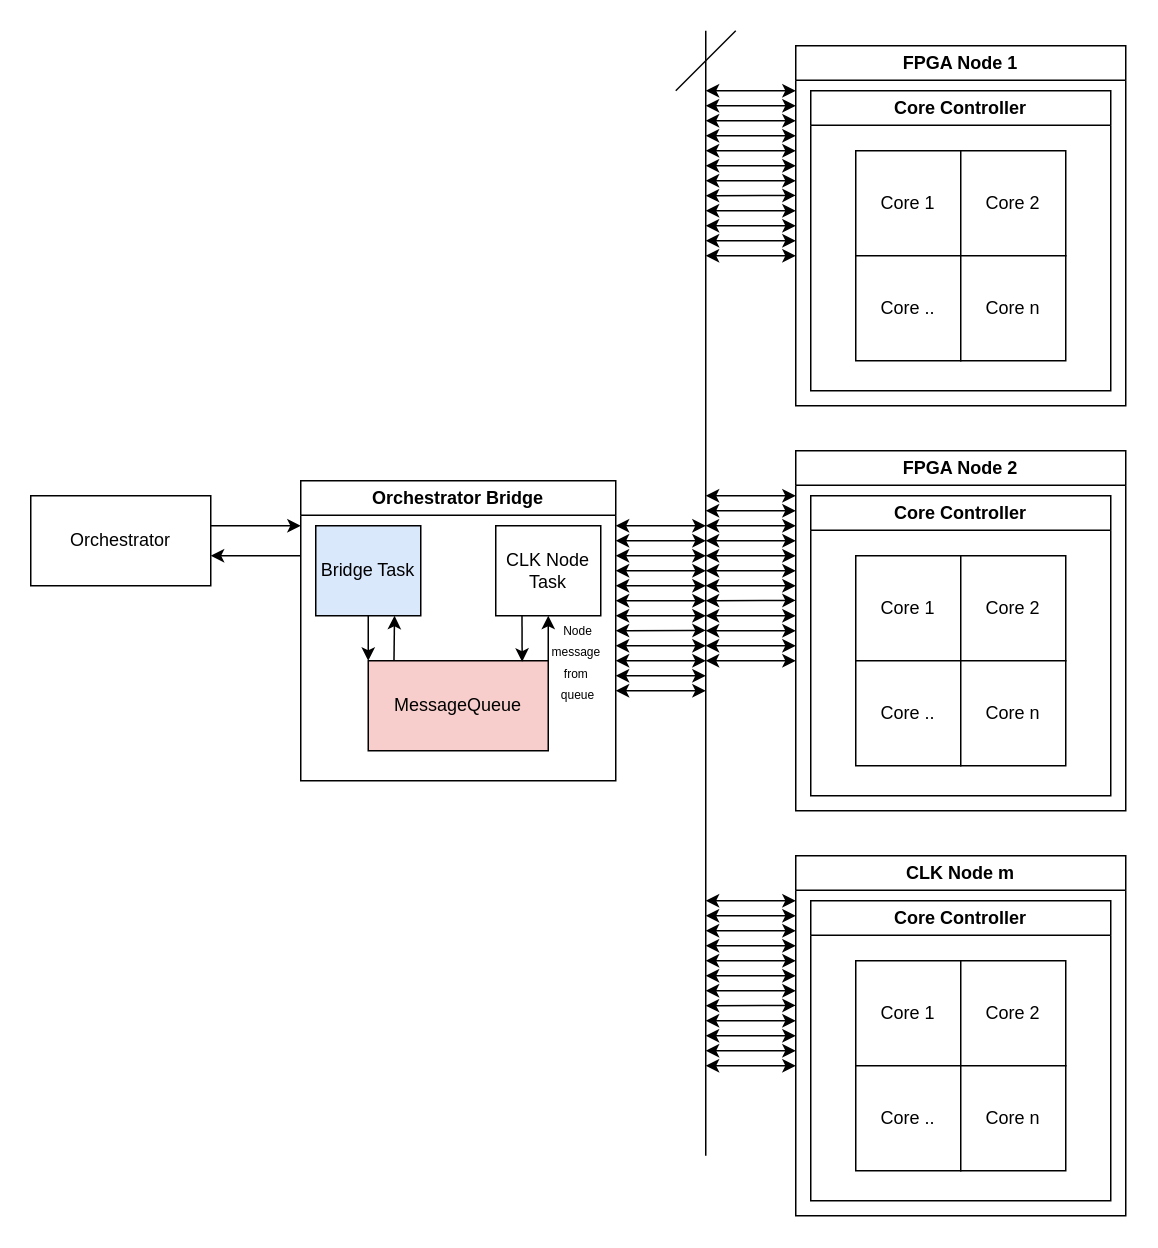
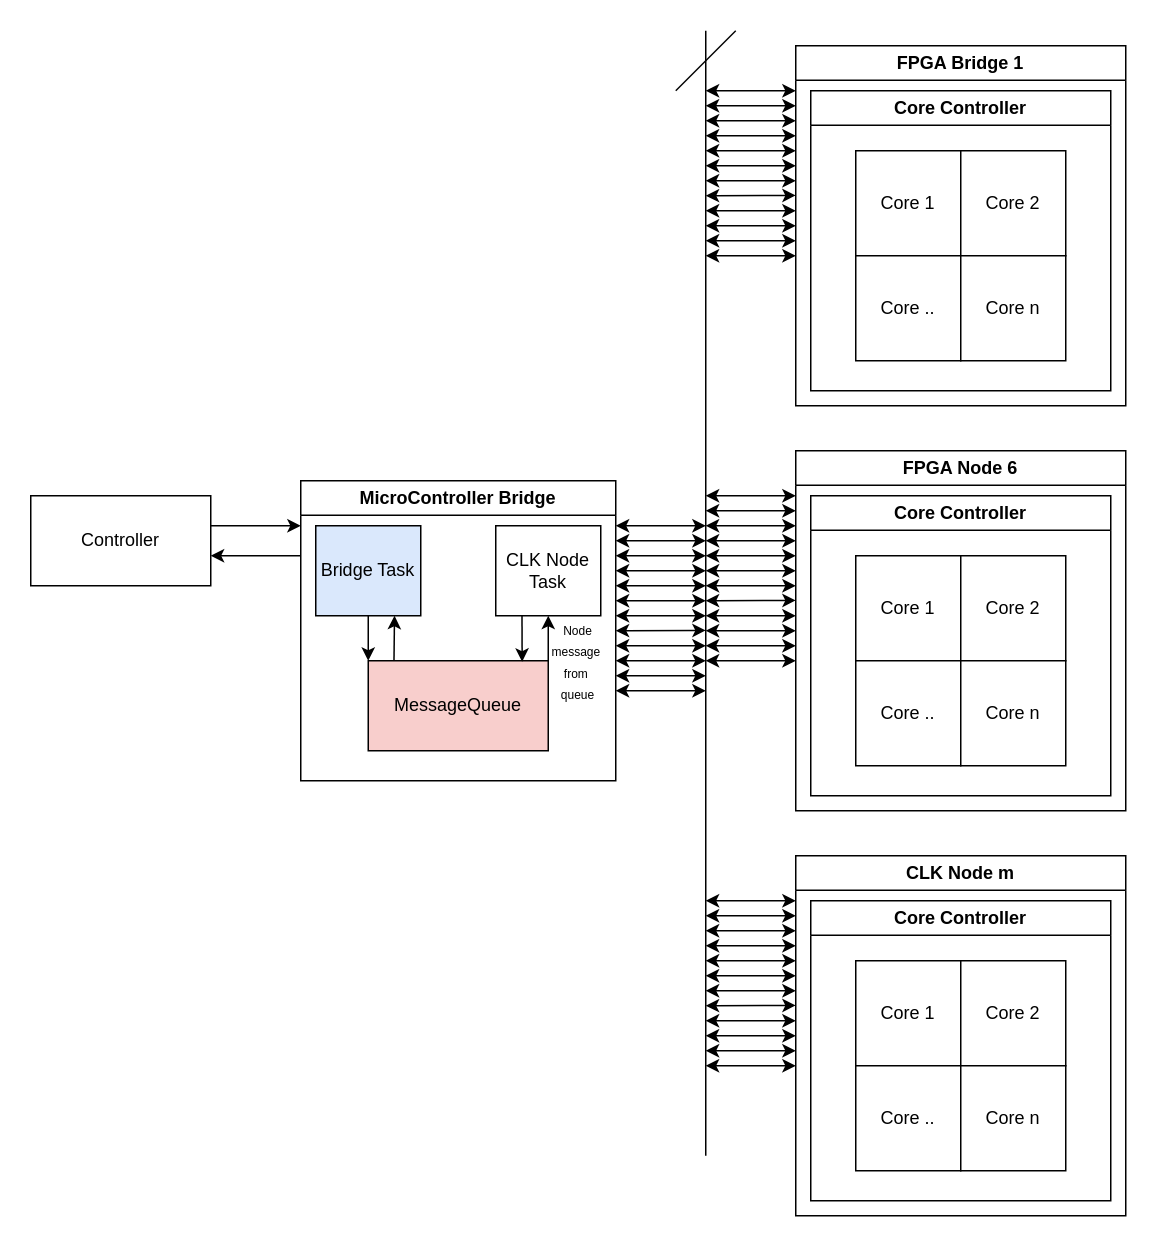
node "FPGA Node 1": label "FPGA Node 1" -> "FPGA Bridge 1"
node "FPGA Node 2": label "FPGA Node 2" -> "FPGA Node 6"
node "Orchestrator Bridge": label "Orchestrator Bridge" -> "MicroController Bridge"
node "Orchestrator": label "Orchestrator" -> "Controller"
